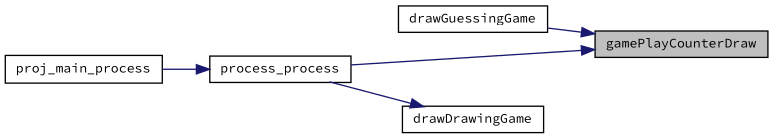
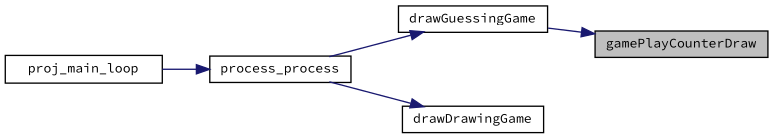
edge "process_process" -> "gamePlayCounterDraw": now "process_process" -> "drawGuessingGame"
node "proj_main_process": label "proj_main_process" -> "proj_main_loop"
